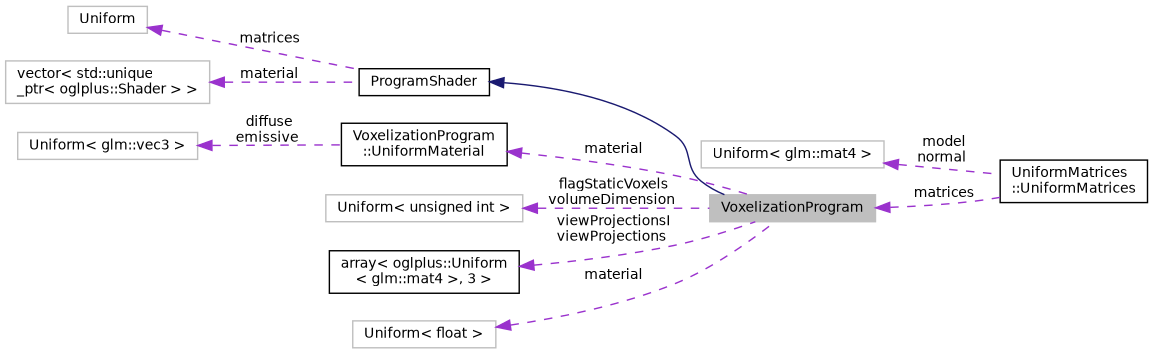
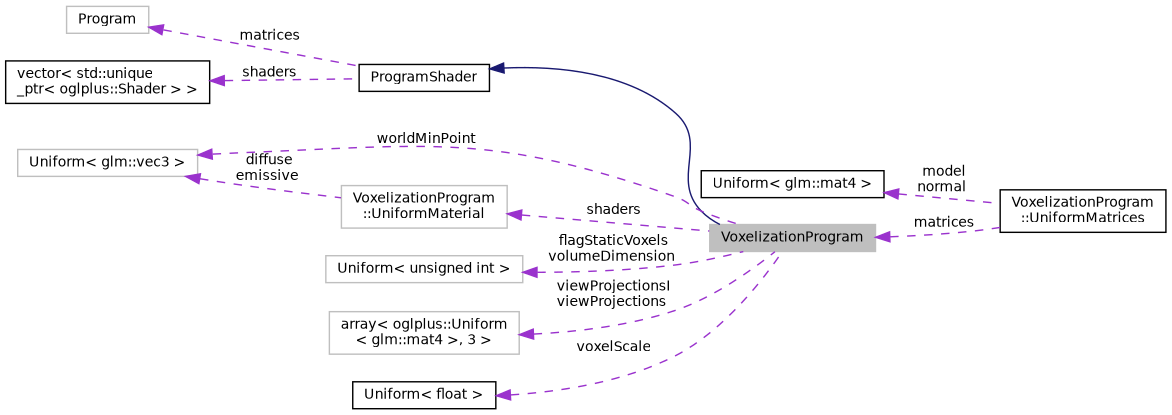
node "Uniform": label "Uniform" -> "Program"
edge "ProgramShader" -> "vector< std::unique _ptr< oglplus::Shader > >": label " material" -> " shaders"
node "vector< std::unique _ptr< oglplus::Shader > >": color grey75 -> black
node "VoxelizationProgram ::UniformMaterial": color black -> grey75
edge "VoxelizationProgram" -> "VoxelizationProgram ::UniformMaterial": label " material" -> " shaders"
edge "VoxelizationProgram" -> "Uniform< glm::vec3 >": added, label "worldMinPoint"
node "Uniform< glm::mat4 >": color grey75 -> black
node "UniformMatrices ::UniformMatrices": label "UniformMatrices ::UniformMatrices" -> "VoxelizationProgram ::UniformMatrices"
node "array< oglplus::Uniform < glm::mat4 >, 3 >": color black -> grey75
edge "VoxelizationProgram" -> "Uniform< float >": label " material" -> " voxelScale"
node "Uniform< float >": color grey75 -> black
